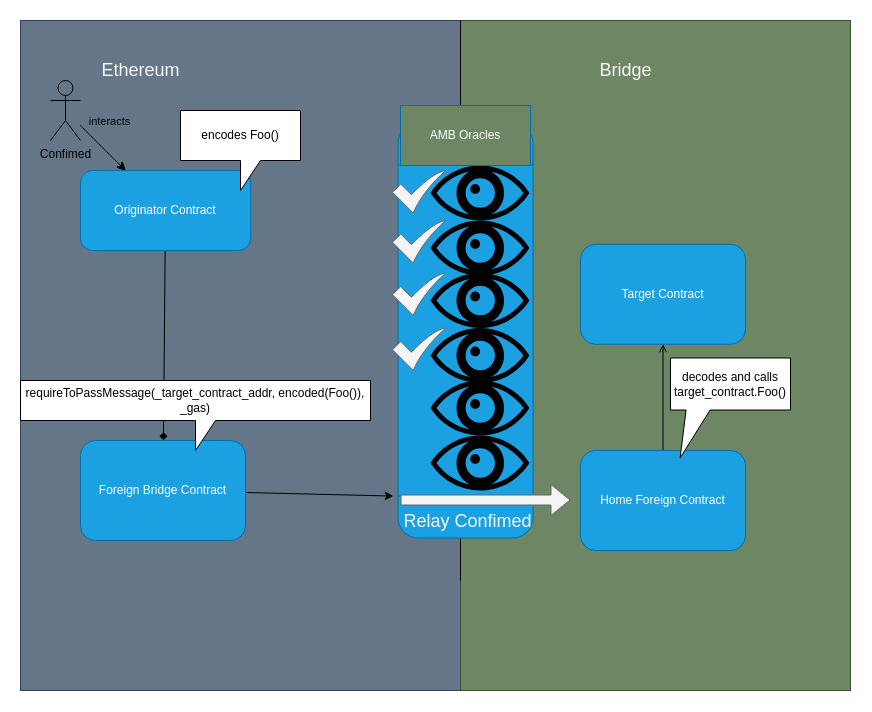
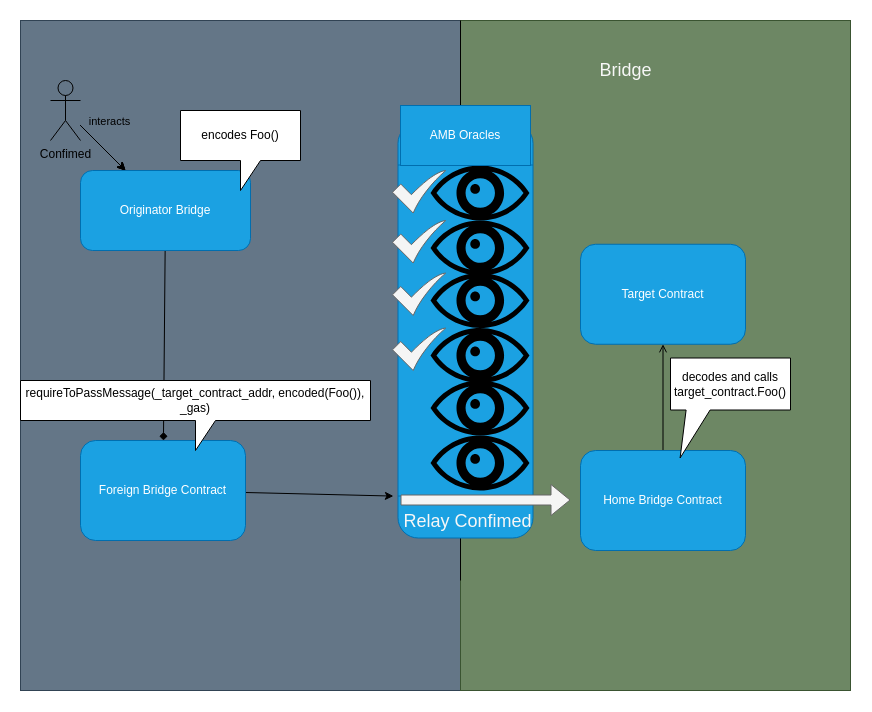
node "Ethereum": removed
node "AMB Oracles": fillcolor #6d8764 -> #1ba1e2
node "Originator Contract": label "Originator Contract" -> "Originator Bridge"
node "Home Foreign Contract": label "Home Foreign Contract" -> "Home Bridge Contract"
